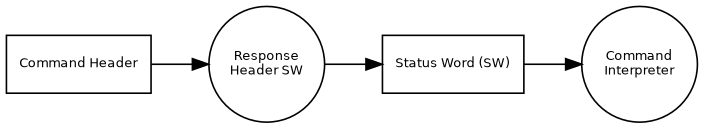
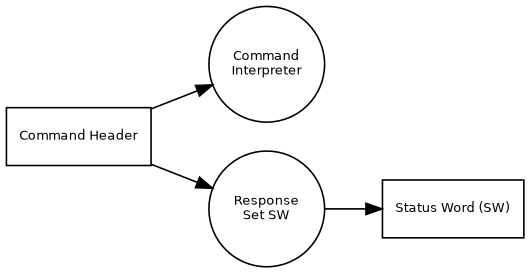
node "Response Header SW": label "Response Header SW" -> "Response Set SW"
edge "Status Word (SW)" -> "Command Interpreter": now "Command Header" -> "Command Interpreter"
